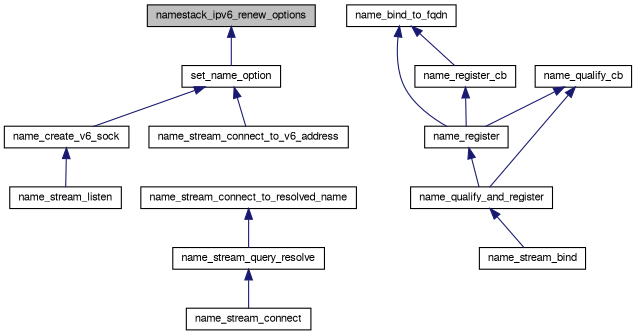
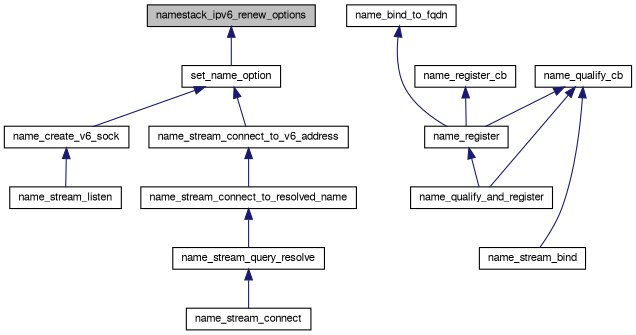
edge "name_register_cb" -> "name_bind_to_fqdn": removed
edge "name_stream_connect_to_resolved_name" -> "name_stream_connect_to_v6_address": added
edge "name_stream_bind" -> "name_qualify_and_register": now "name_stream_bind" -> "name_qualify_cb"
